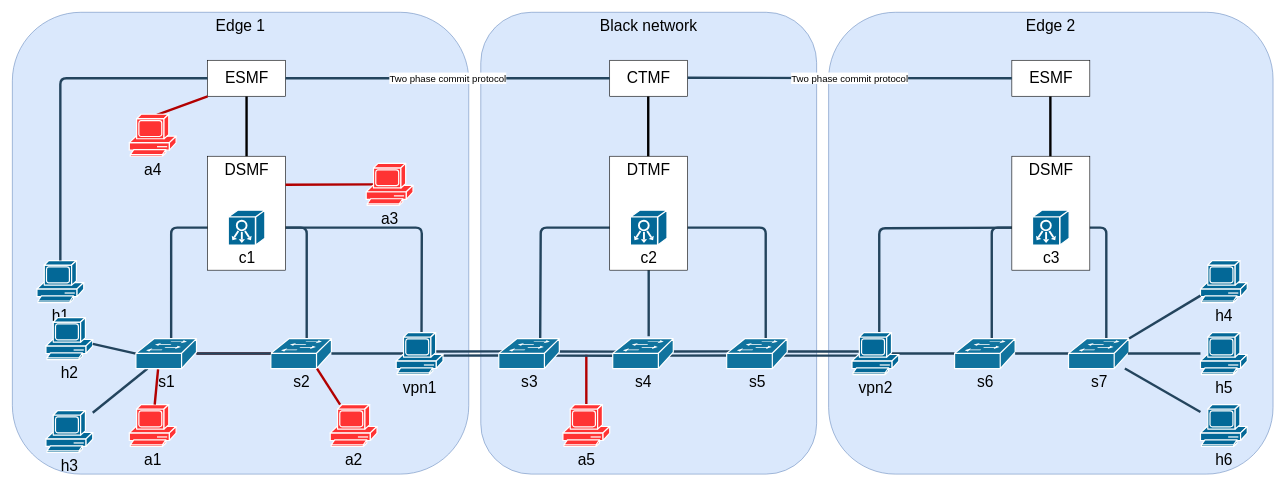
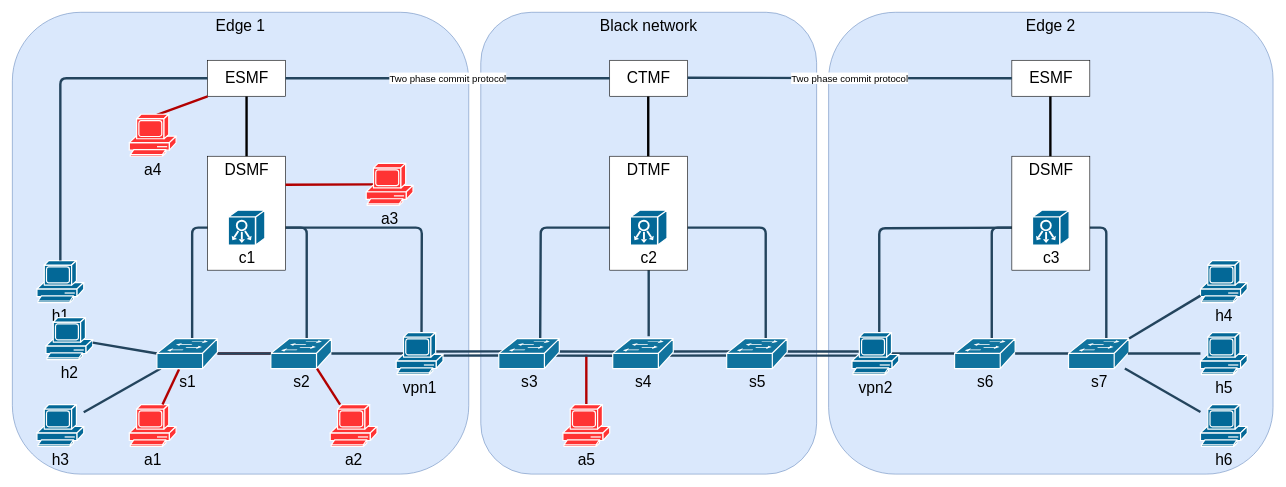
node "s1": moved (166, 354) -> (187, 354)
node "h3": moved (69, 432) -> (60, 426)
